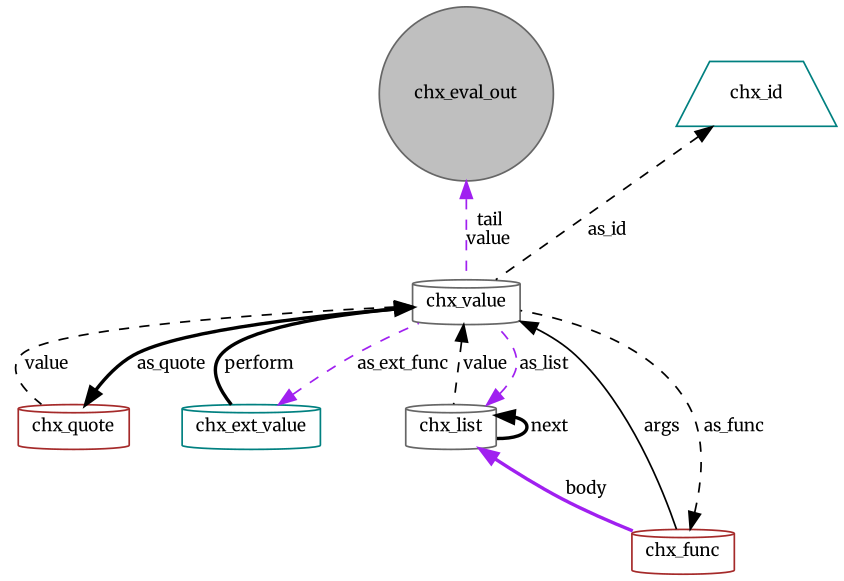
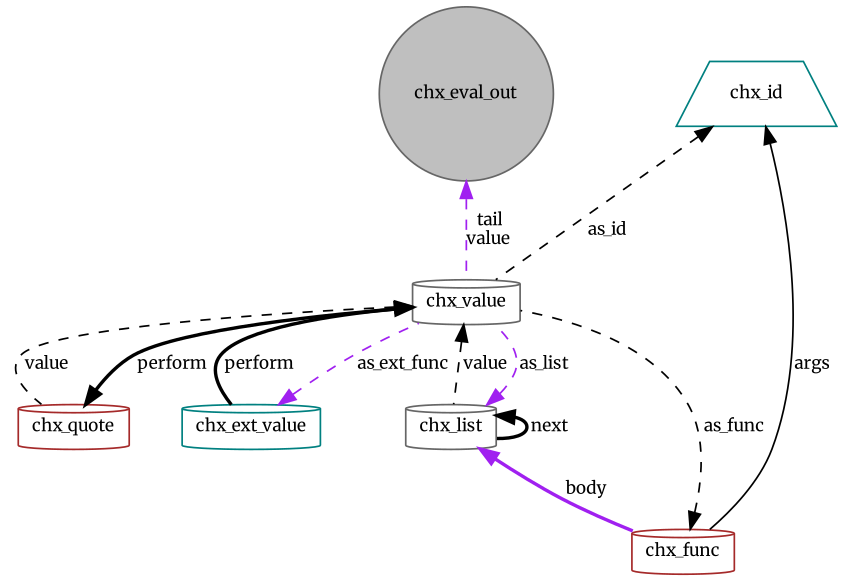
edge "chx_value" -> "chx_quote": label " as_quote" -> " perform"
edge "chx_func" -> "chx_value": now "chx_func" -> "chx_id"
